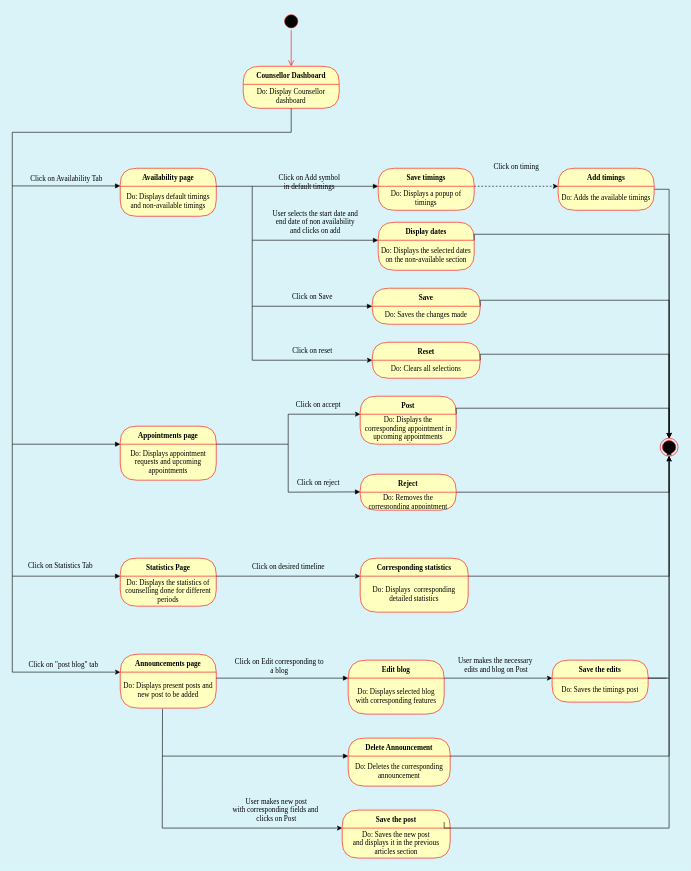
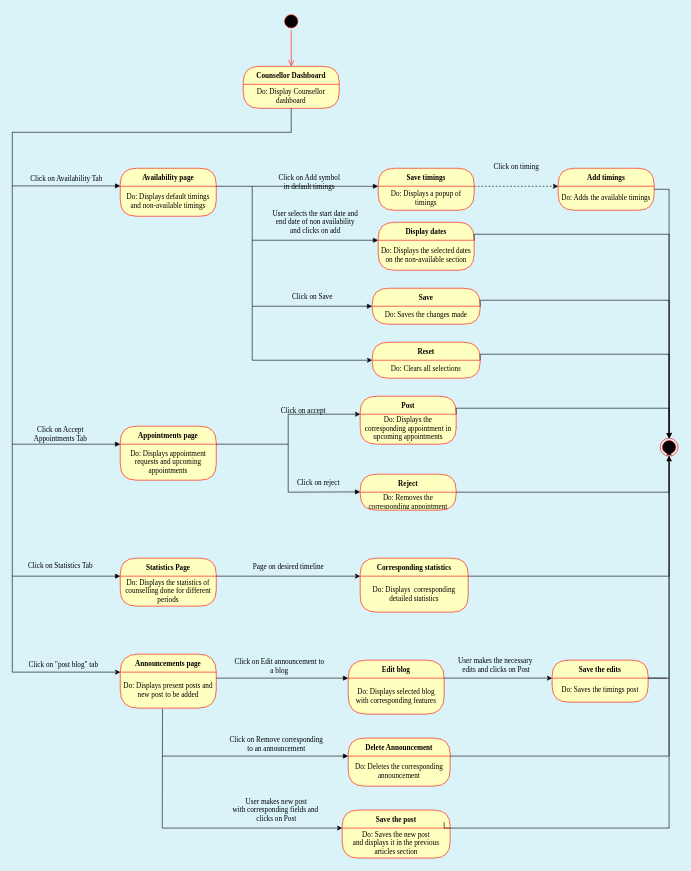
node "Click on reset": removed
node "Click on accept": moved (318, 405) -> (303, 411)
node "Click on Accept Appointments Tab": added
node "Click on desired timeline": label "Click on desired timeline" -> "Page on desired timeline"
node "User makes the necessary edits and blog on Post": label "User makes the necessary edits and blog on Post" -> "User makes the necessary edits and clicks on Post"
node "Click on Edit corresponding to a blog": label "Click on Edit corresponding to a blog" -> "Click on Edit announcement to a blog"
node "Click on Remove corresponding to an announcement": added
